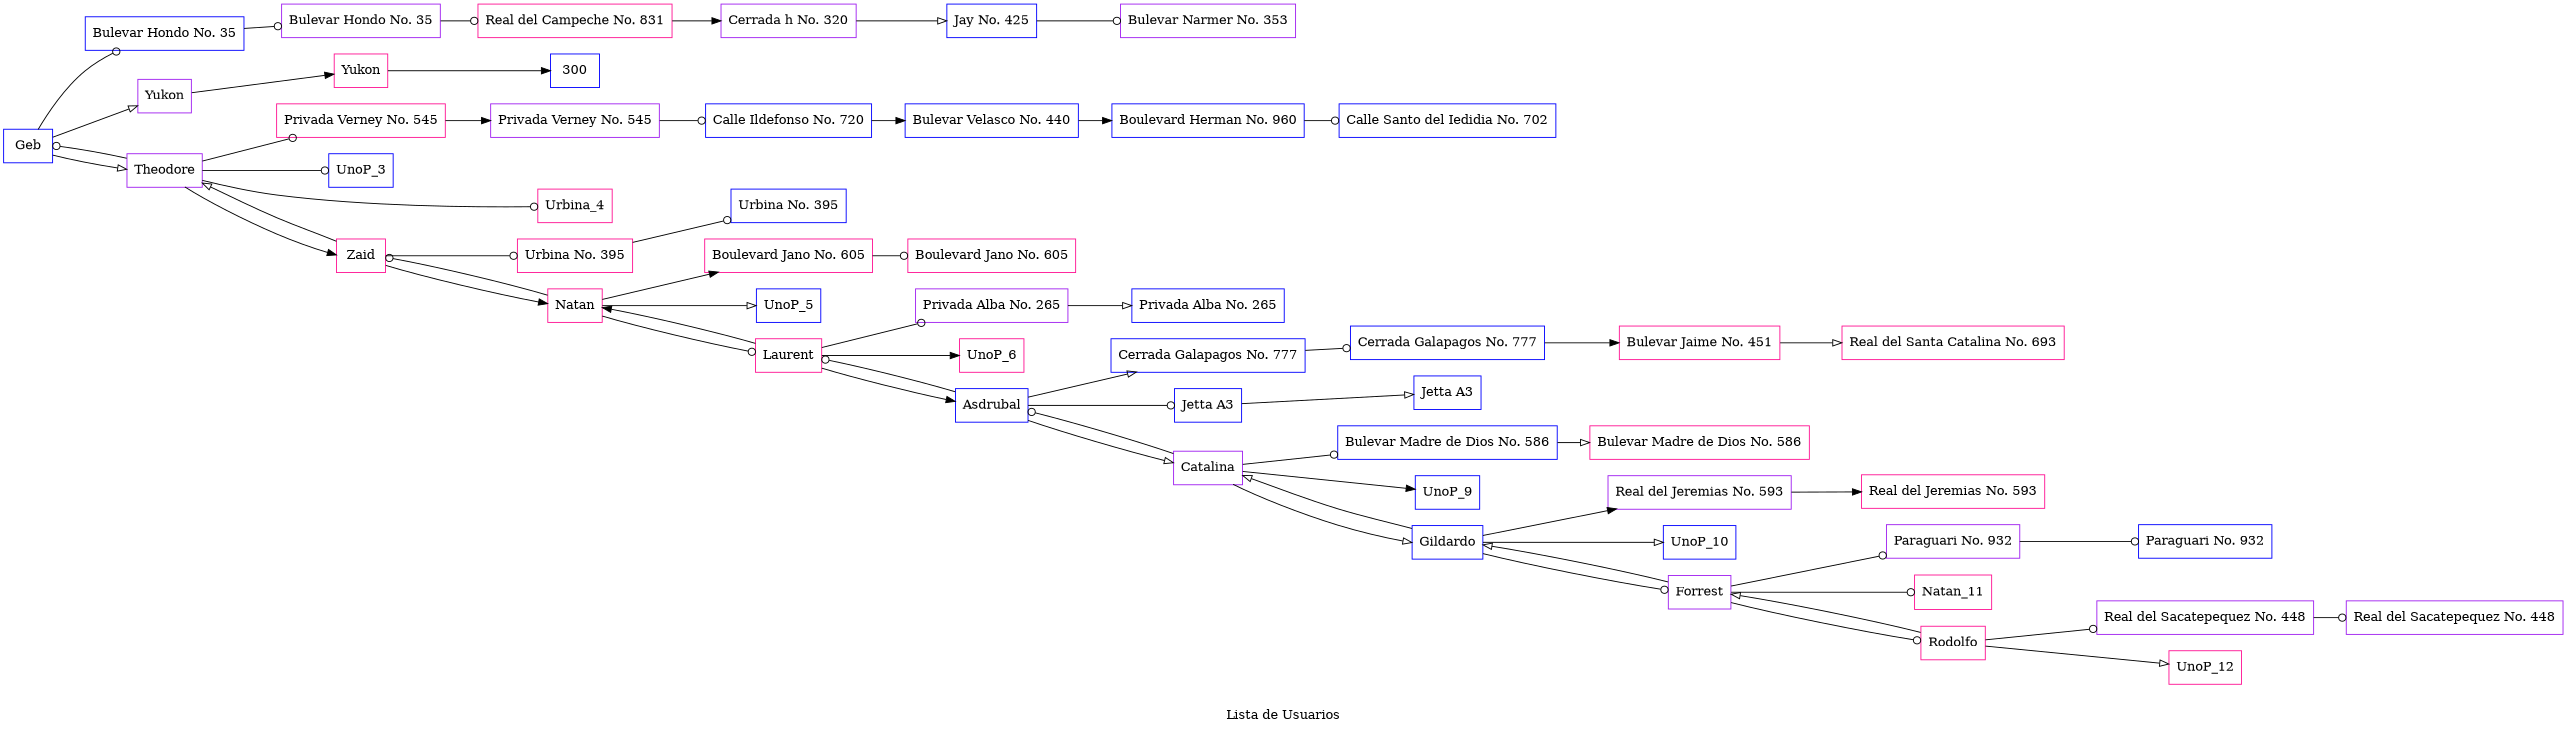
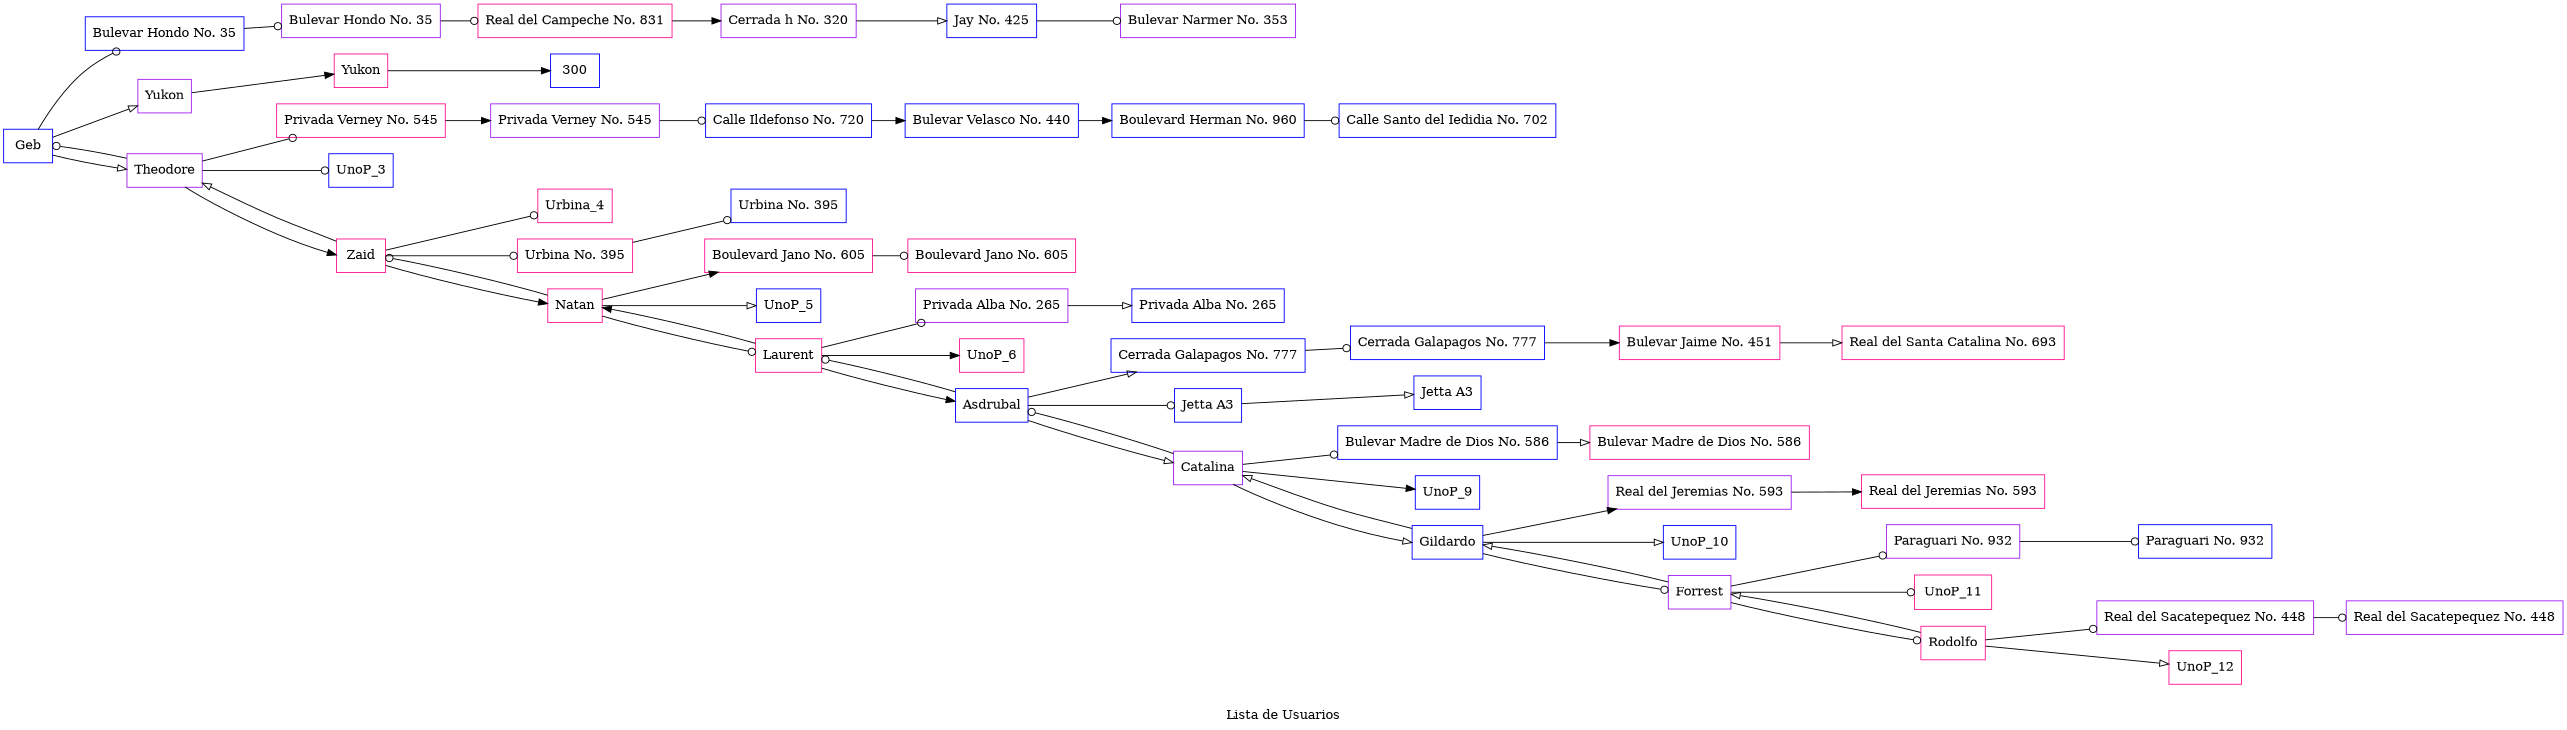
edge "Theodore" -> "Urbina_4": now "Zaid" -> "Urbina_4"
node "Natan_11": label "Natan_11" -> "UnoP_11"
